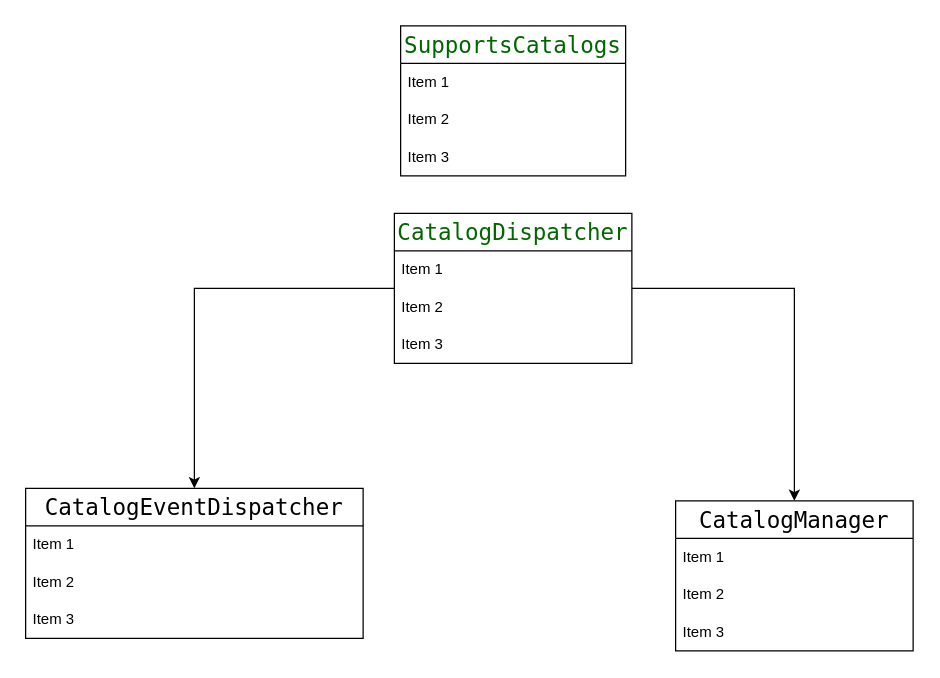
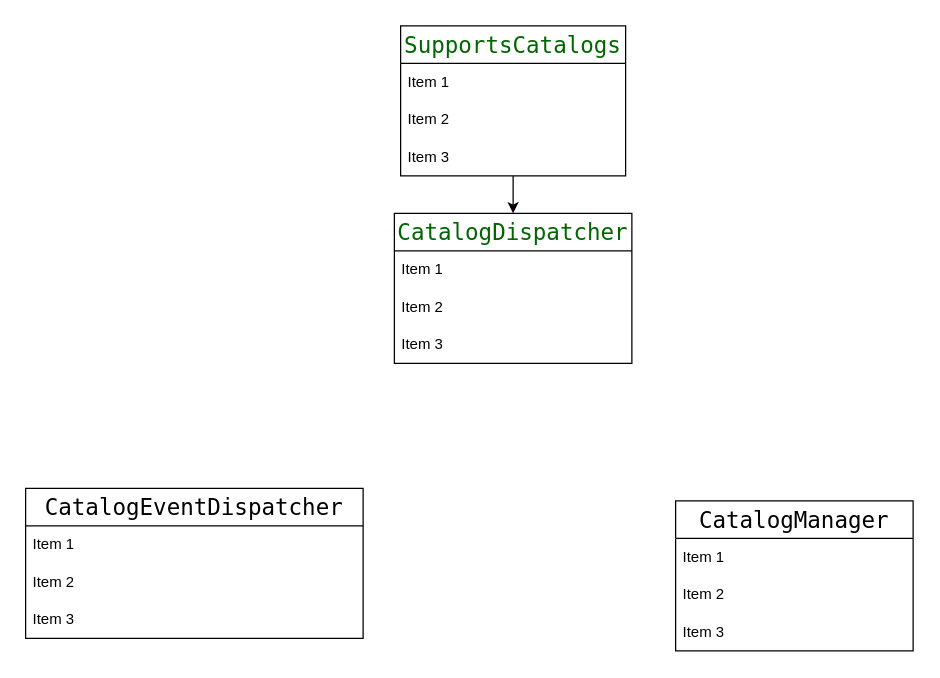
edge "SupportsCatalogs" -> "CatalogDispatcher": added
edge "CatalogDispatcher" -> "CatalogEventDispatcher": removed
edge "CatalogDispatcher" -> "CatalogManager": removed
